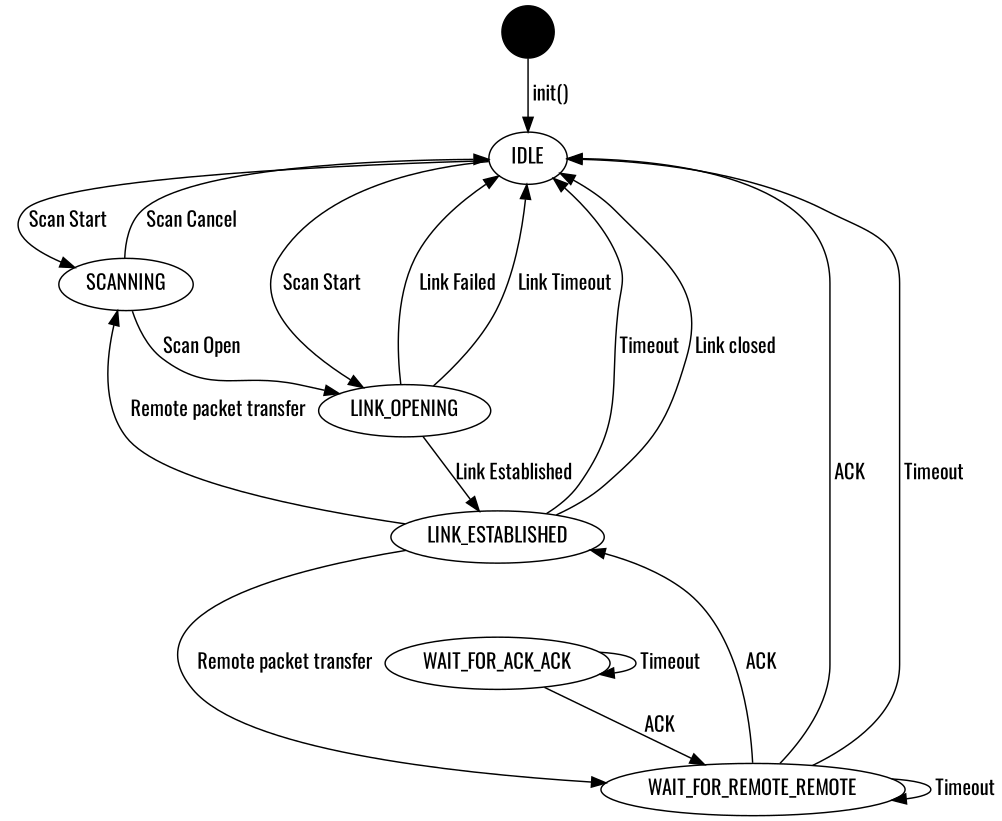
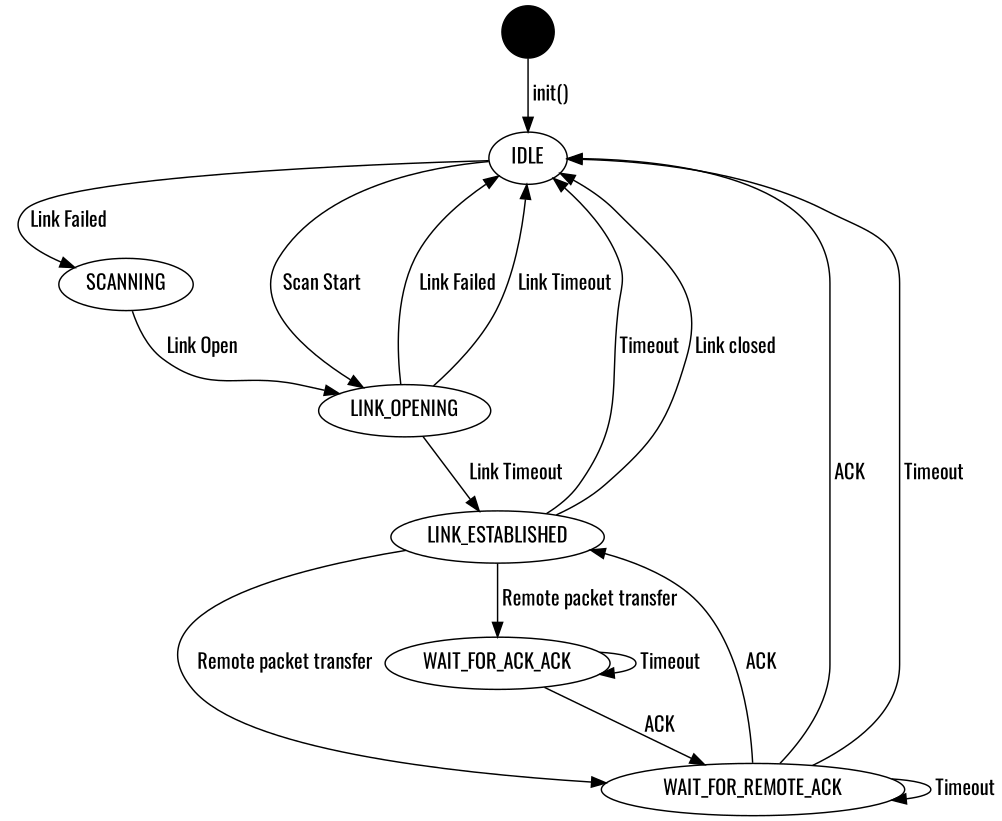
edge "SCANNING" -> "IDLE": removed, label "Scan Cancel"
edge "IDLE" -> "SCANNING": label " Scan Start" -> " Link Failed"
edge "SCANNING" -> "LINK_OPENING": label " Scan Open" -> " Link Open"
edge "LINK_OPENING" -> "LINK_ESTABLISHED": label "Link Established" -> " Link Timeout"
edge "LINK_ESTABLISHED" -> "SCANNING": now "LINK_ESTABLISHED" -> "WAIT_FOR_ACK_ACK"
node "WAIT_FOR_REMOTE_REMOTE": label "WAIT_FOR_REMOTE_REMOTE" -> "WAIT_FOR_REMOTE_ACK"
